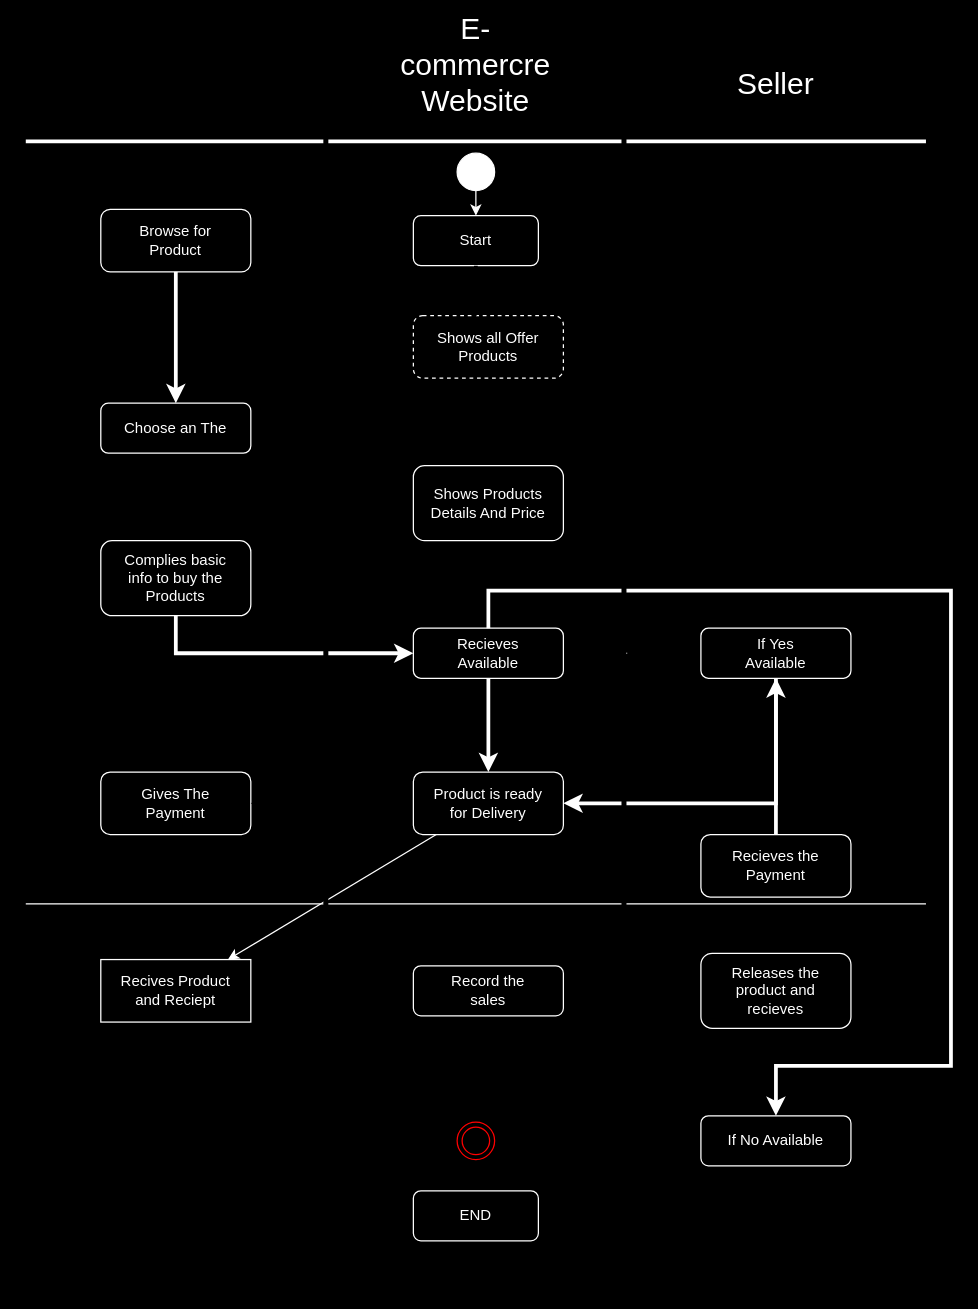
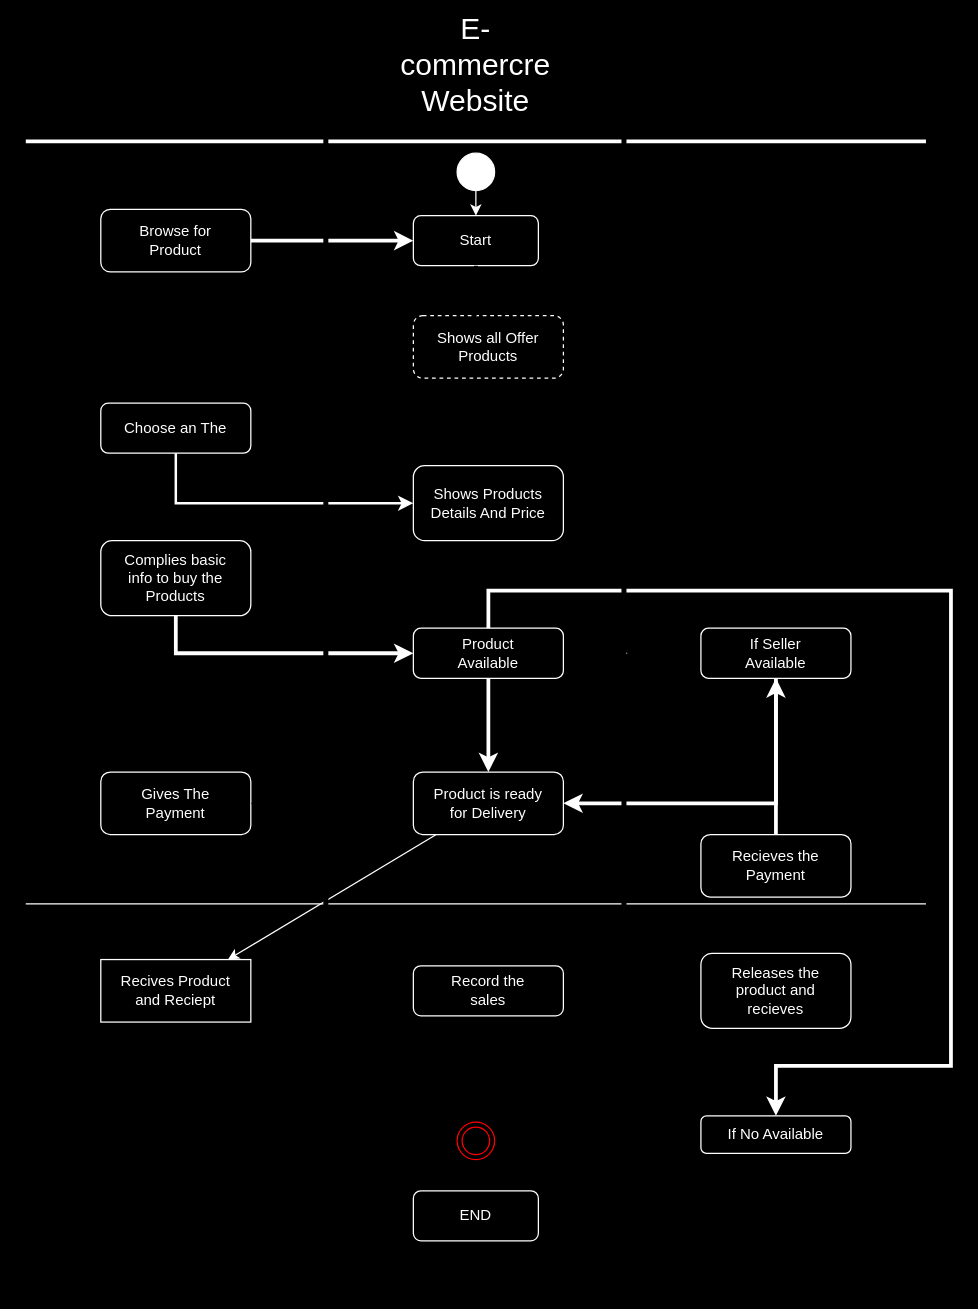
node "Seller": removed
edge "Browse for Product" -> "Choose an The": now "Browse for Product" -> "Start"
edge "Choose an The" -> "Shows Products Details And Price": added
node "Recieves Available": label "Recieves Available" -> "Product Available"
node "If Yes Available": label "If Yes Available" -> "If Seller Available"
node "If No Available": size 150x50 -> 150x38
